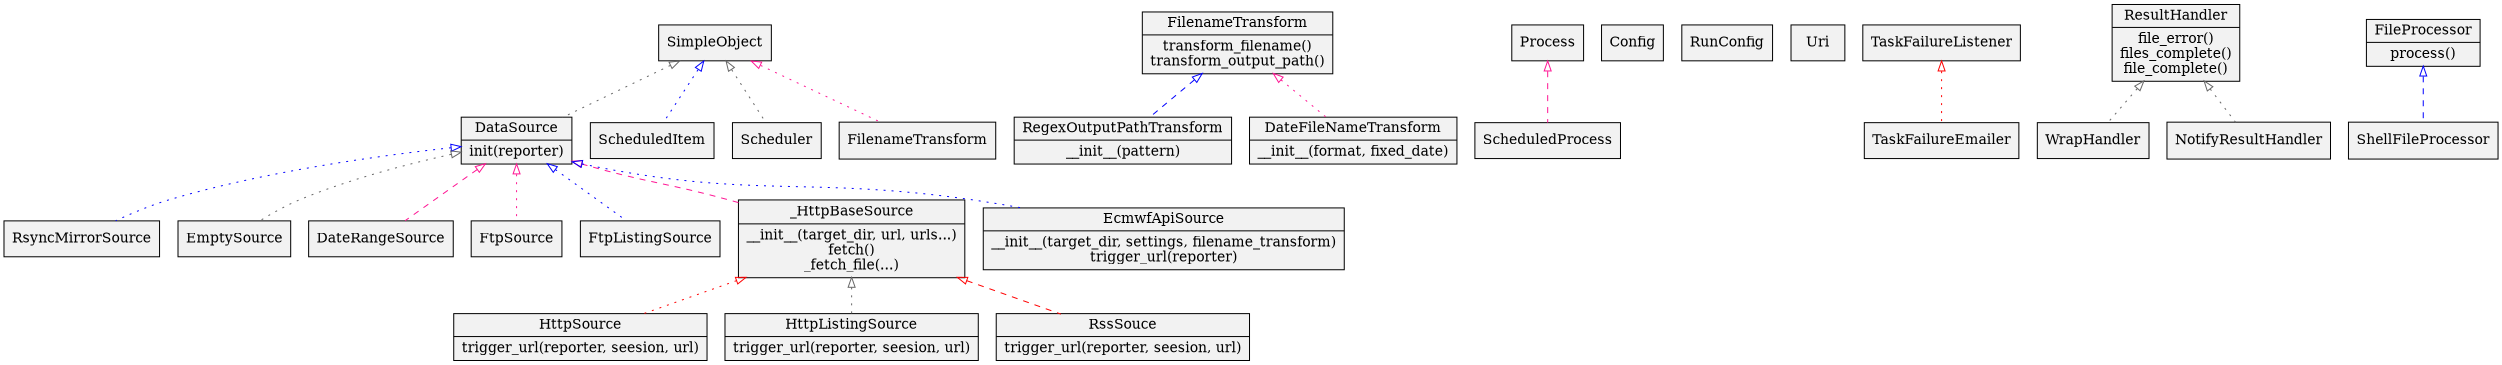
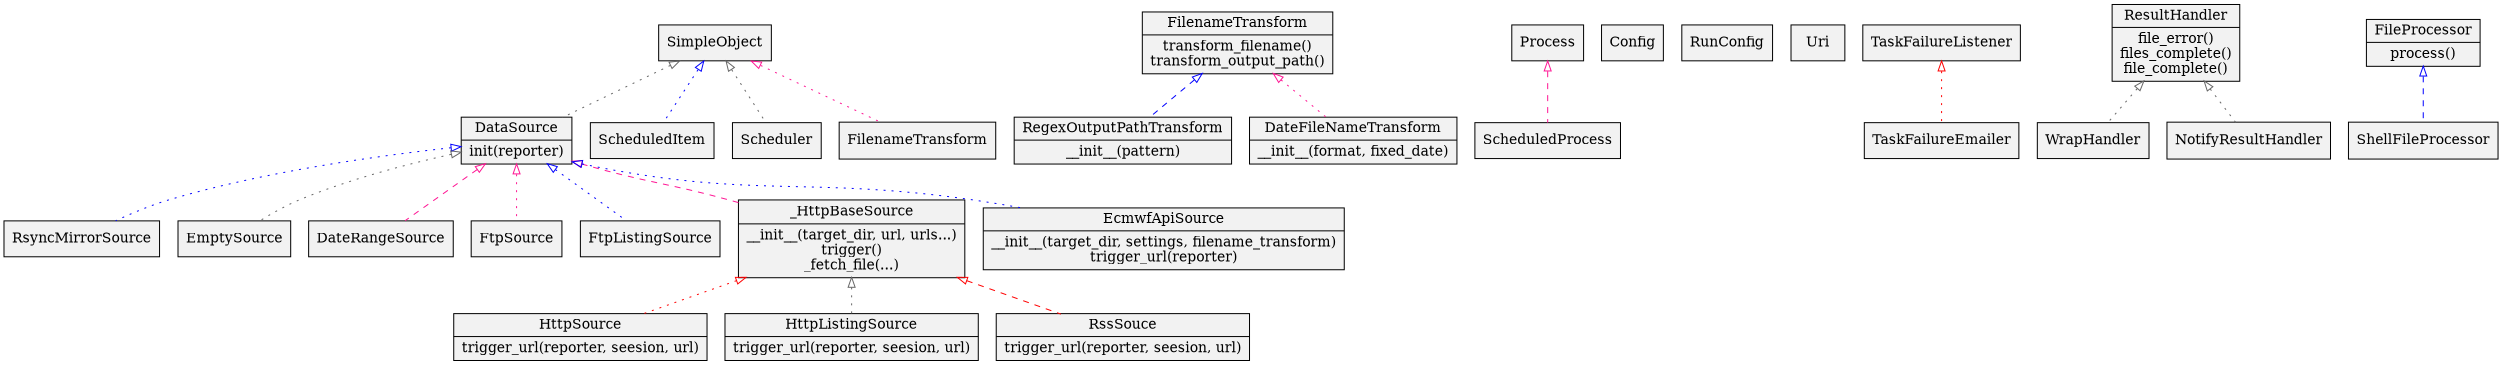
node "_HttpBaseSource": text "fetch()" -> "trigger()"
